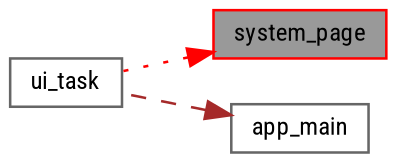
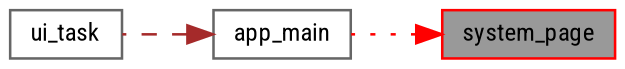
edge "ui_task" -> "system_page": now "app_main" -> "system_page"
